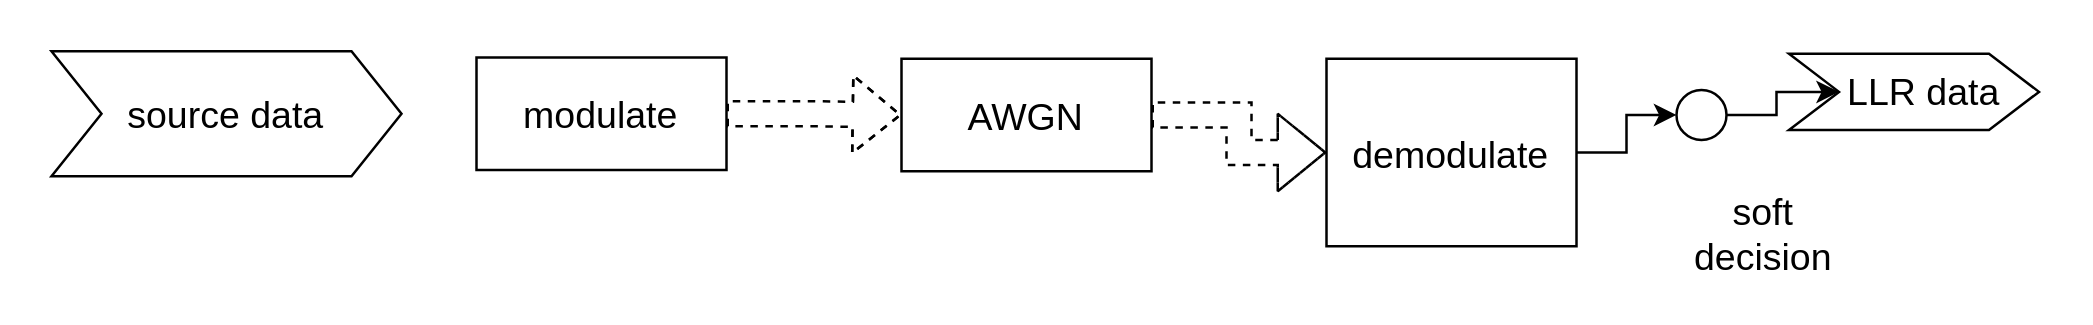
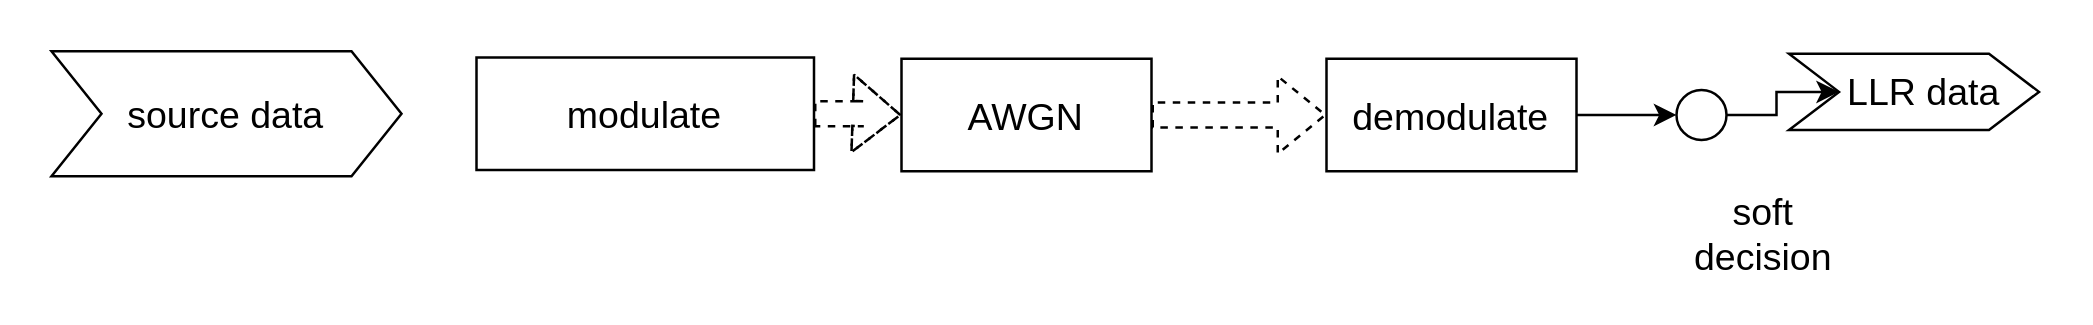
node "modulate": size 250x113 -> 338x113
node "demodulate": size 250x188 -> 250x113
